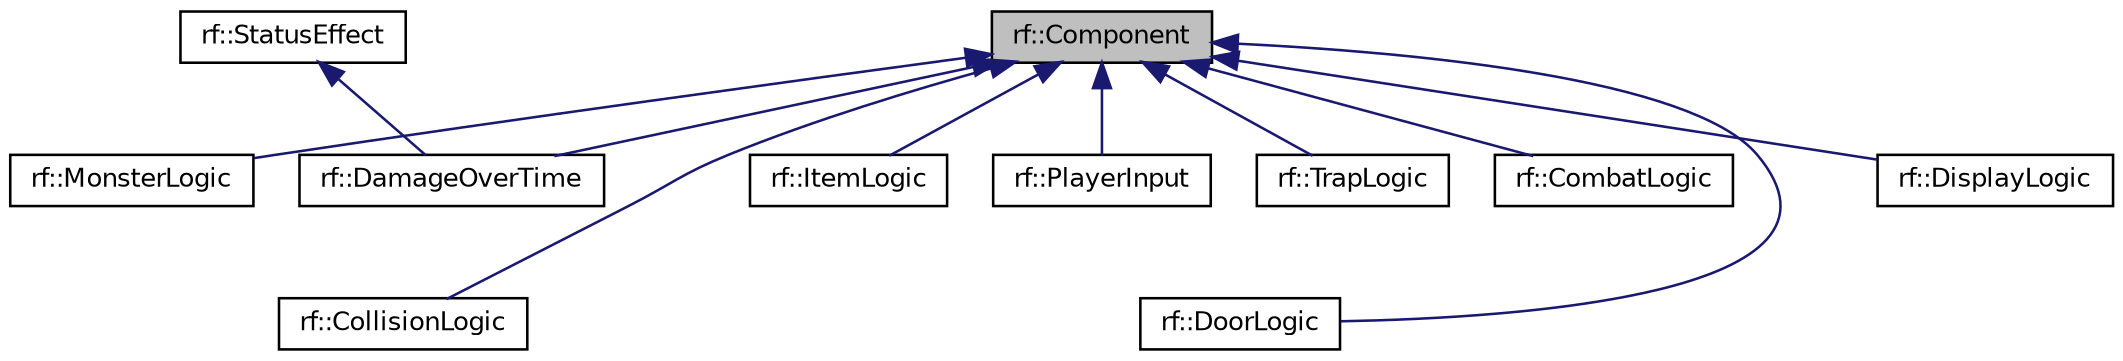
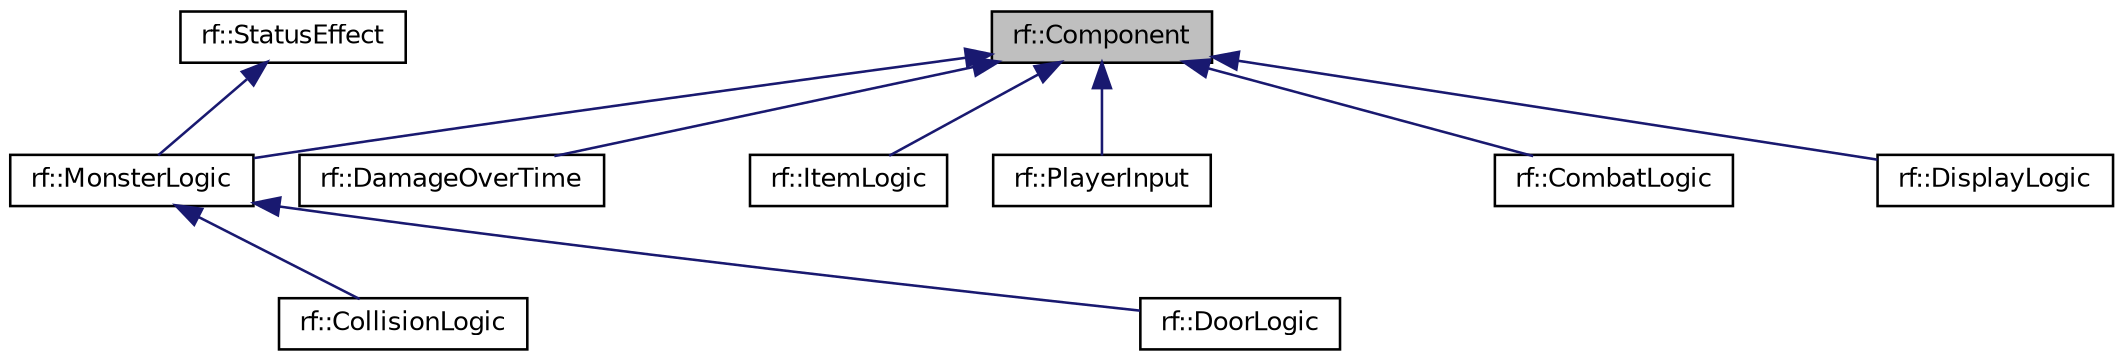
edge "rf::DamageOverTime" -> "rf::StatusEffect": now "rf::MonsterLogic" -> "rf::StatusEffect"
edge "rf::CollisionLogic" -> "rf::Component": now "rf::CollisionLogic" -> "rf::MonsterLogic"
edge "rf::DoorLogic" -> "rf::Component": now "rf::DoorLogic" -> "rf::MonsterLogic"
node "rf::TrapLogic": removed
